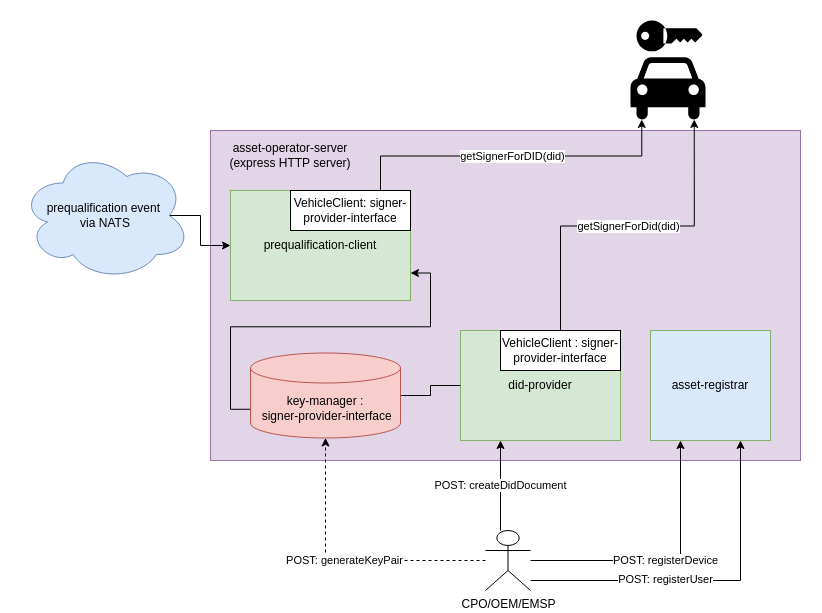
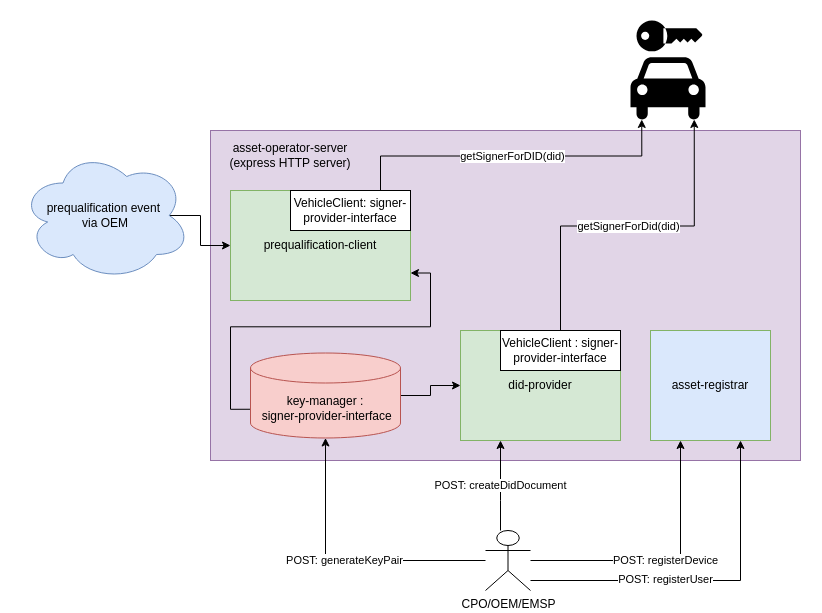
node "prequalification event via NATS": label "prequalification event via NATS" -> "prequalification event via OEM"
edge "did-provider" -- "key-manager : signer-provider-interface": arrowhead none -> classic
edge "CPO/OEM/EMSP" -> "key-manager : signer-provider-interface": style dashed -> solid
